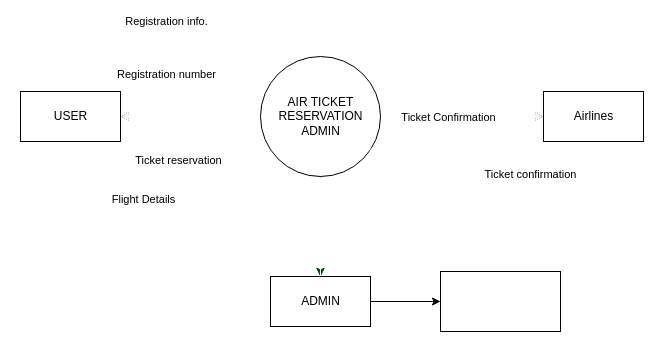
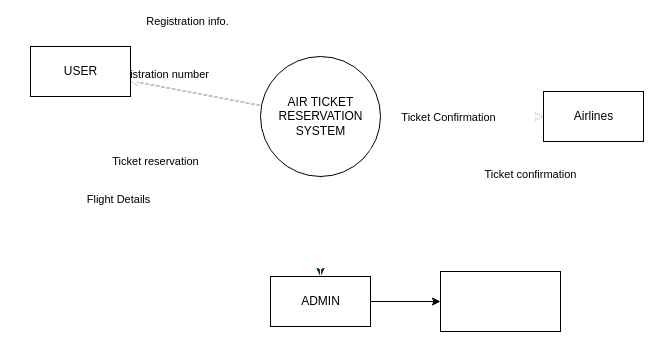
node "USER": moved (71, 117) -> (81, 72)
node "AIR TICKET RESERVATION ADMIN": label "AIR TICKET RESERVATION ADMIN" -> "AIR TICKET RESERVATION SYSTEM"
